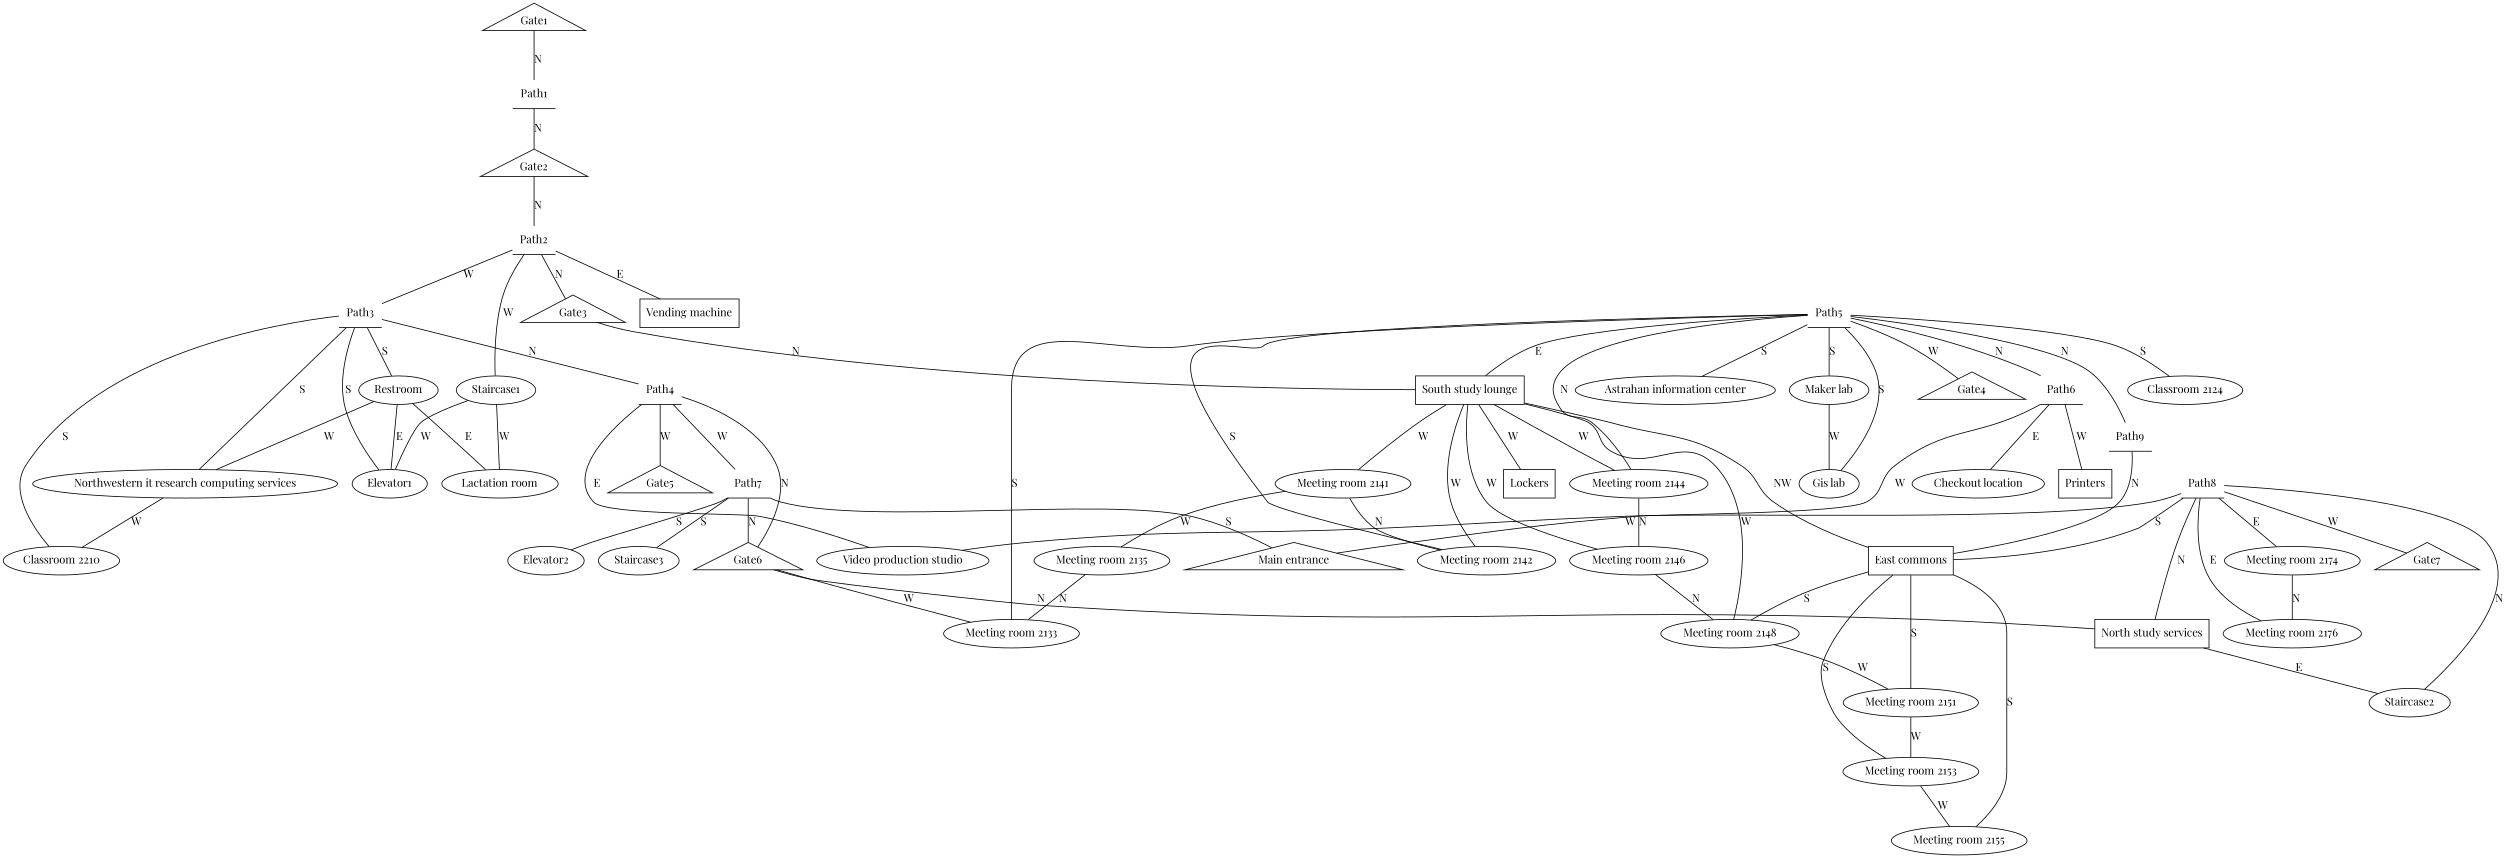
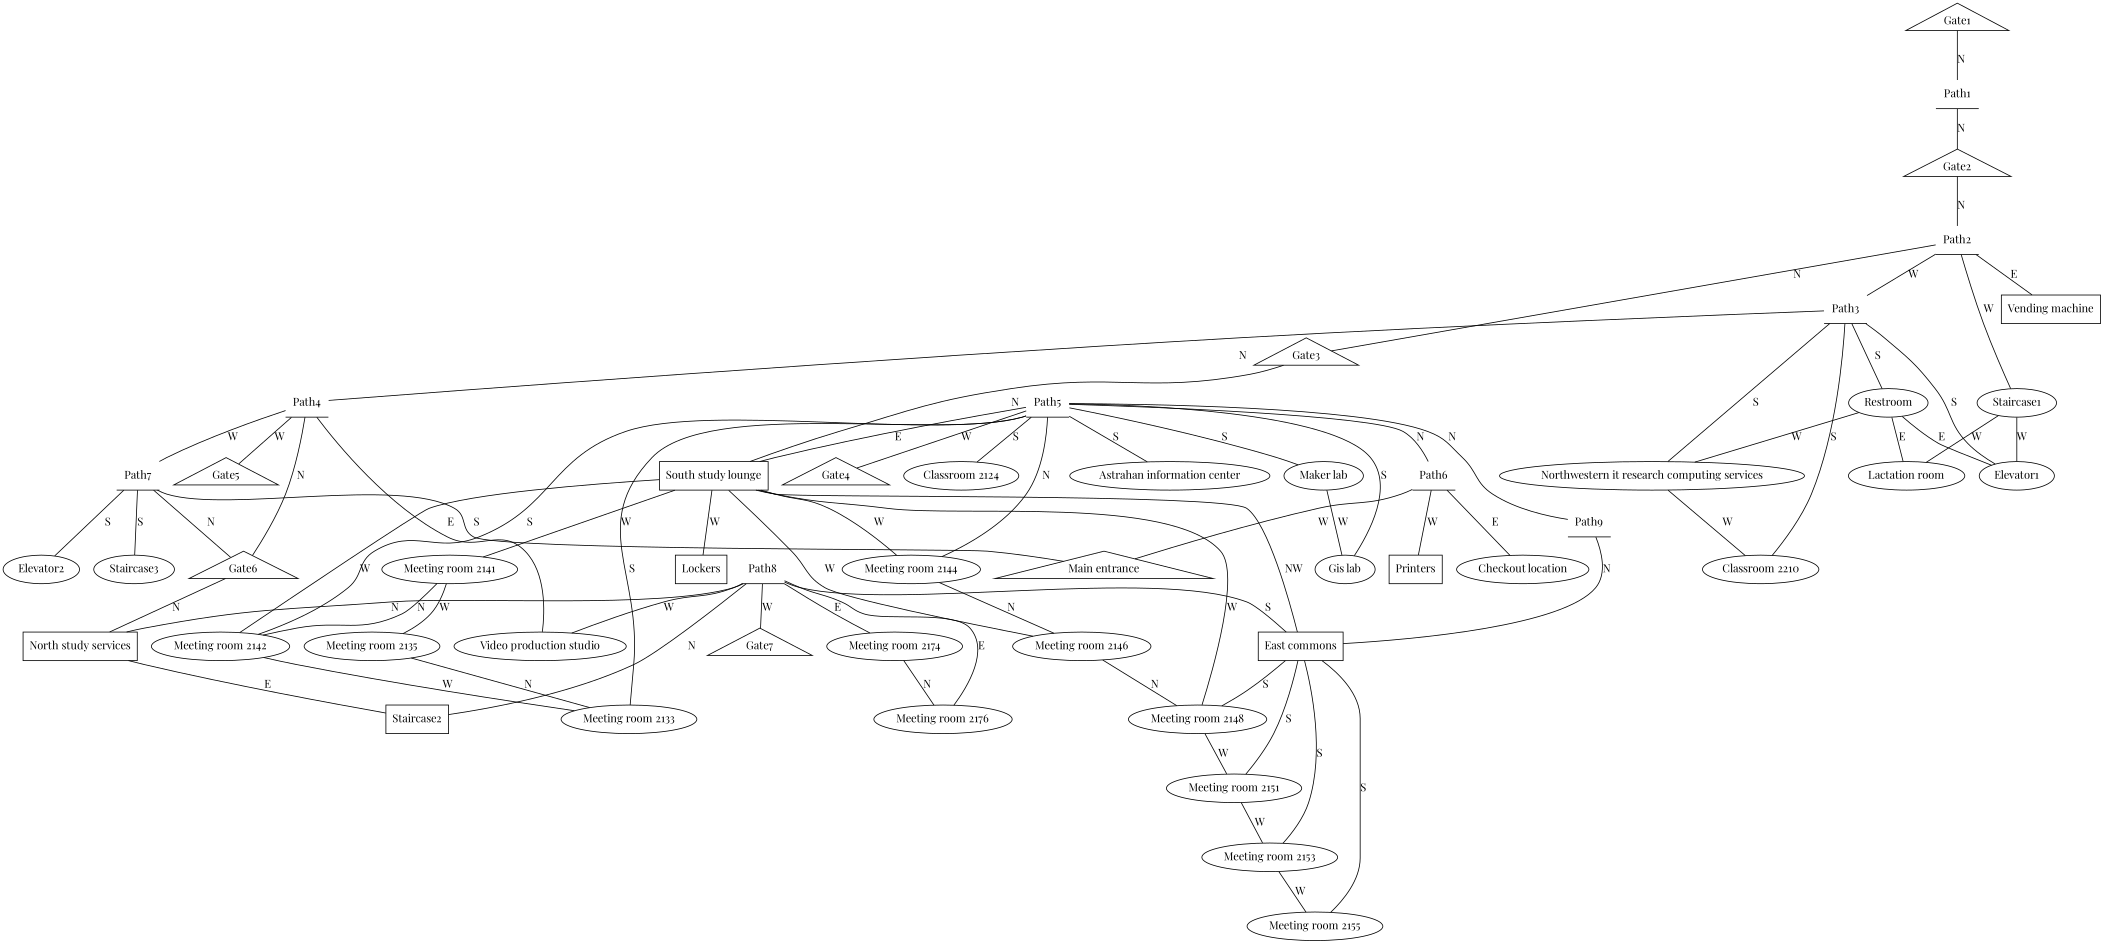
edge "Gate6" -- "Meeting room 2133": now "Meeting room 2142" -- "Meeting room 2133"
node "Staircase2": shape ellipse -> box
